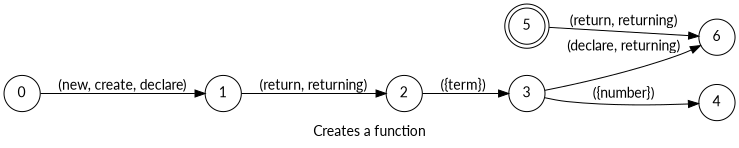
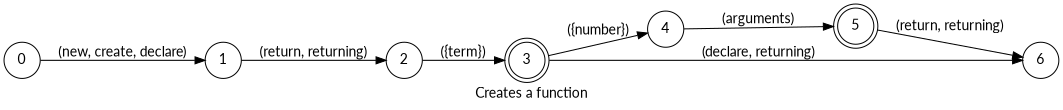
edge "4" -> "5": added, label "(arguments)"
node "3": shape circle -> doublecircle
